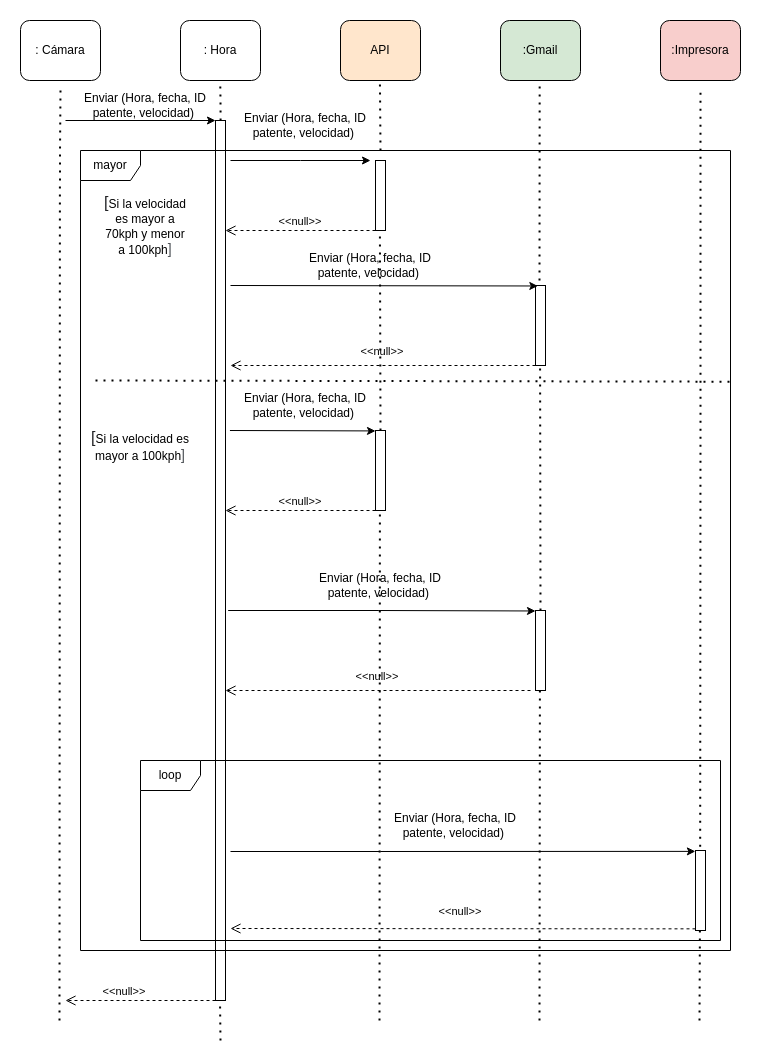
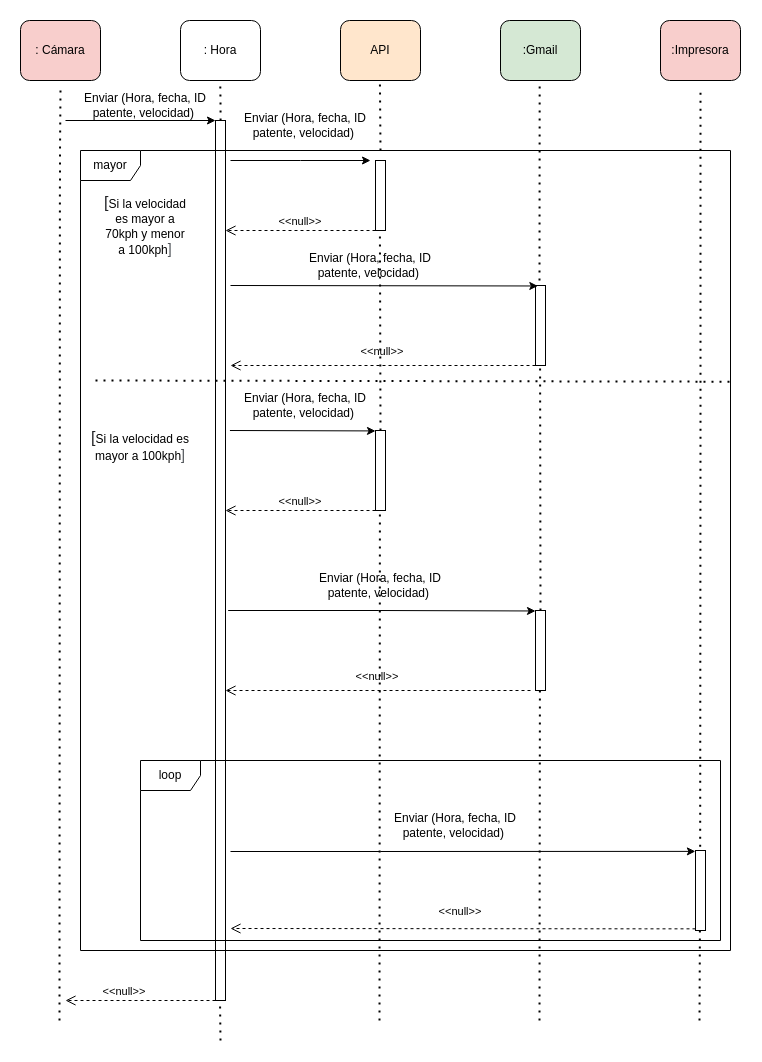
node ": Cámara": fillcolor #ffffff -> #f8cecc
